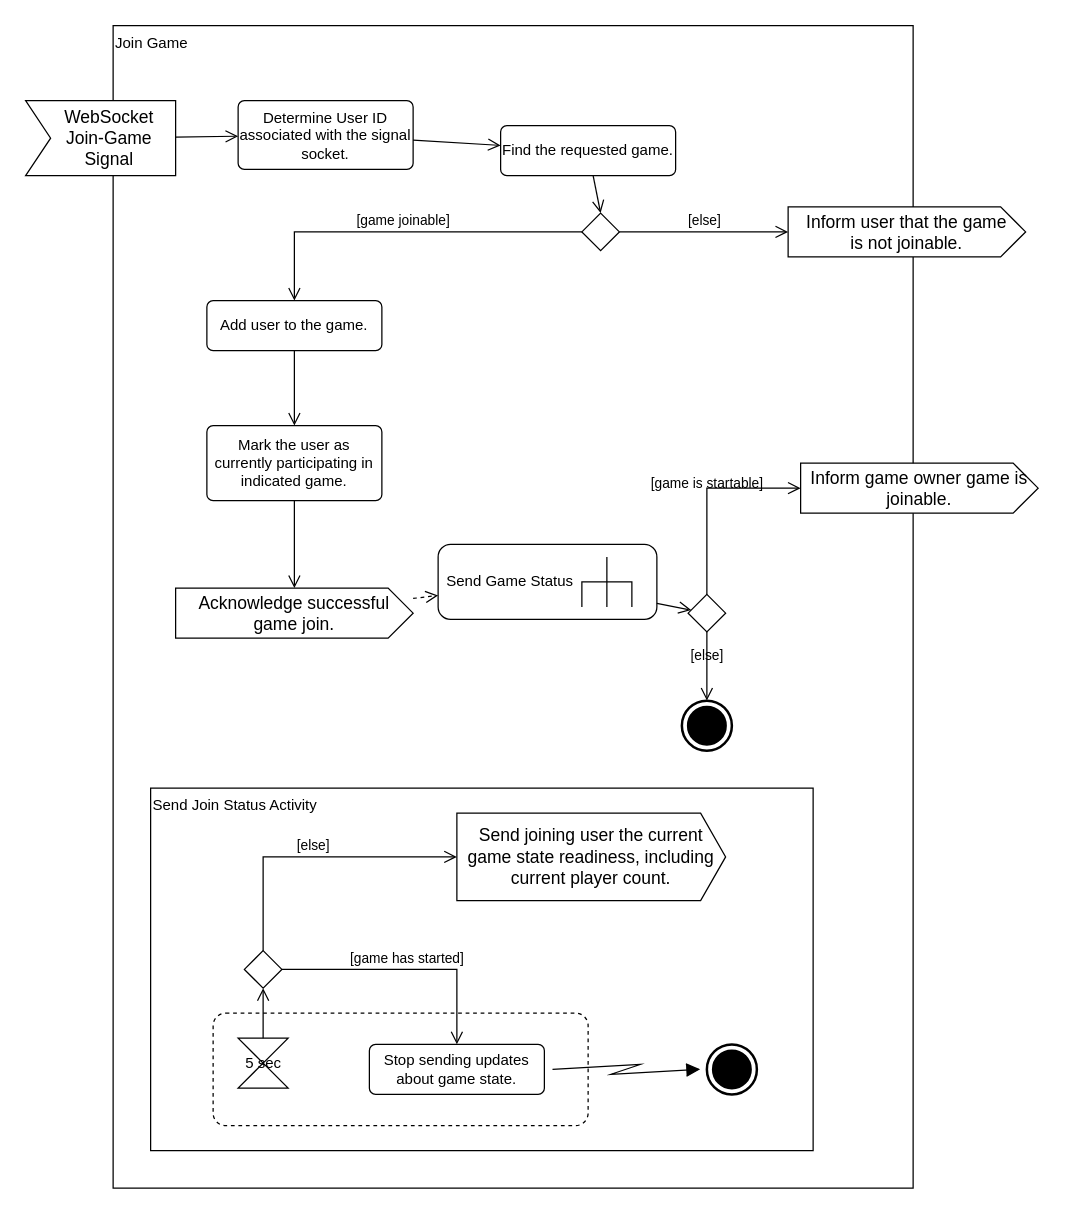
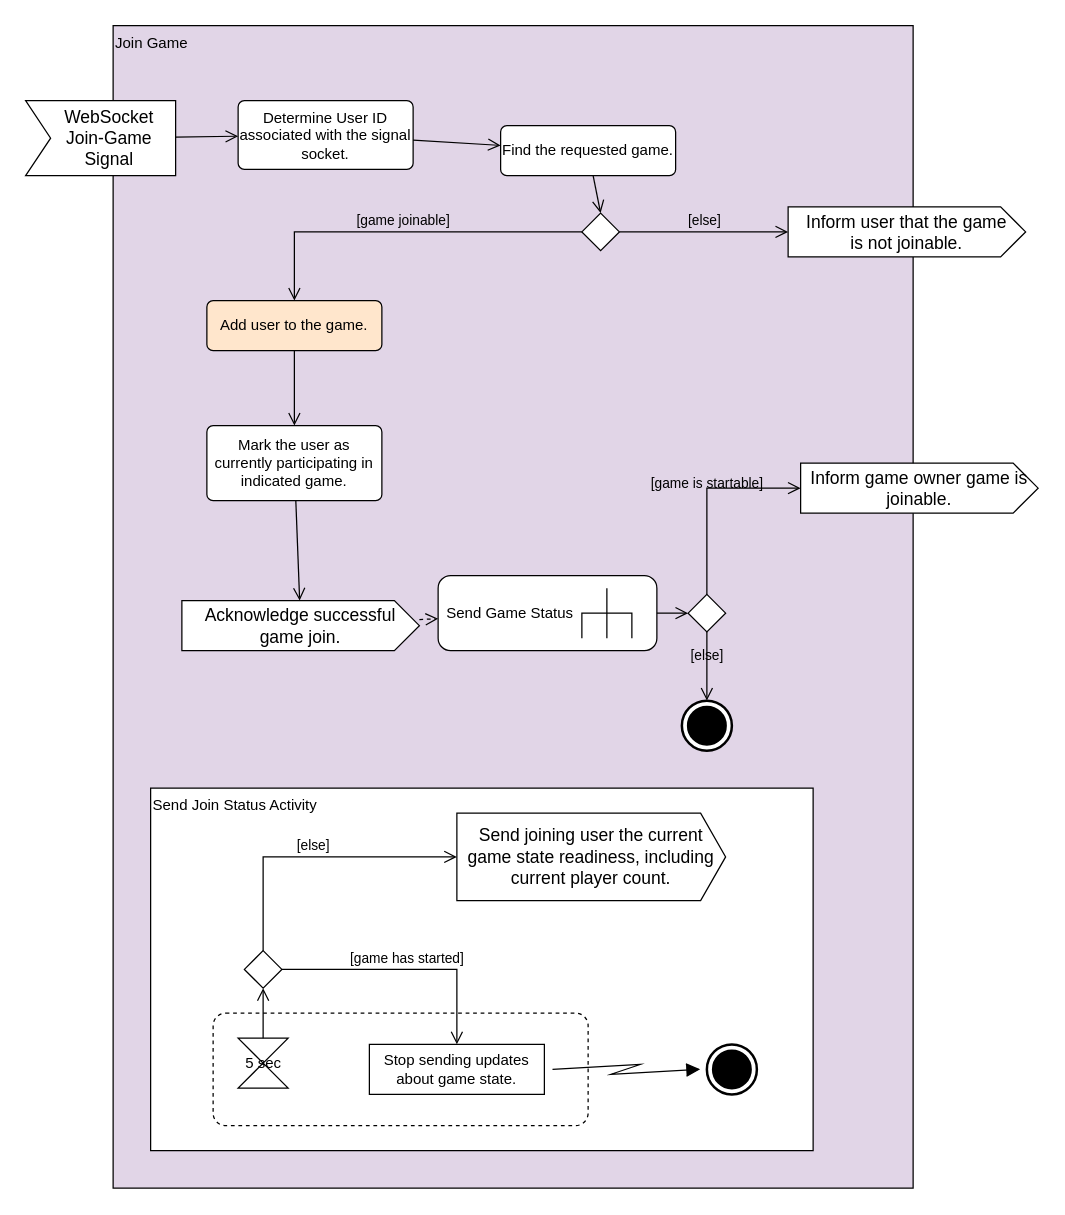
node "Join Game": fillcolor #ffffff -> #e1d5e7
node "Add user to the game.": fillcolor #ffffff -> #ffe6cc
node "Send Game Status": moved (548, 582) -> (548, 613)
node "Acknowledge successful game join.": moved (294, 613) -> (301, 626)
node "Stop sending updates about game state.": shape rounded rectangle -> rectangle
